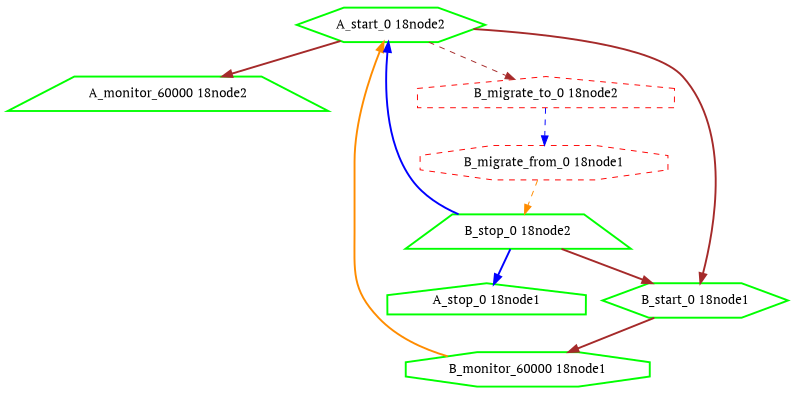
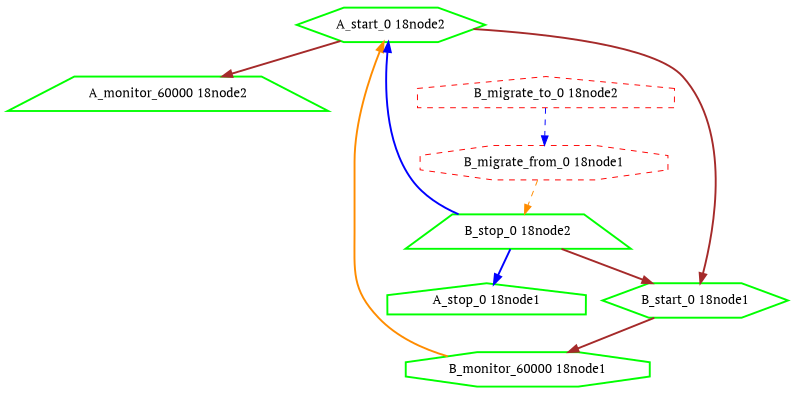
edge "A_start_0 18node2" -> "B_migrate_to_0 18node2": removed
